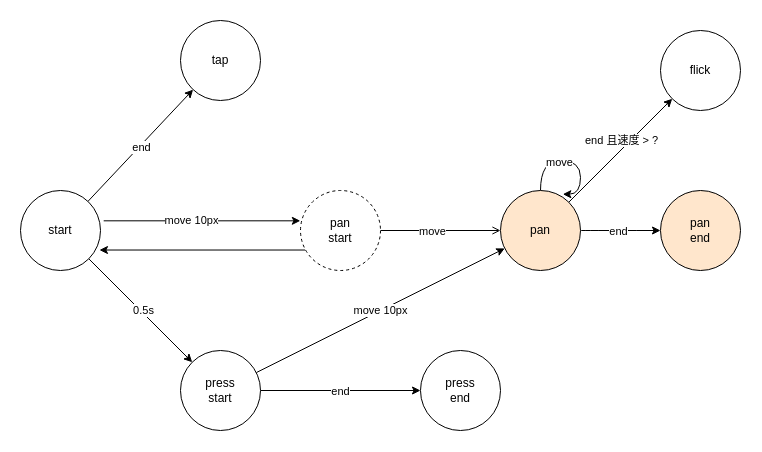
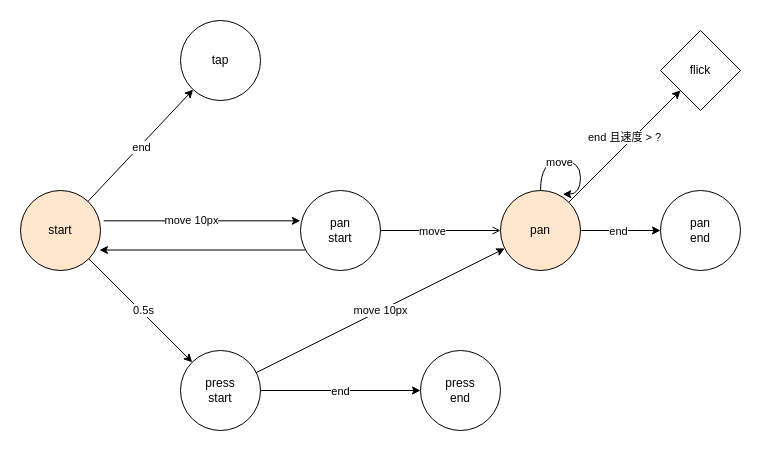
node "flick": shape ellipse -> diamond
node "start": fillcolor #ffffff -> #ffe6cc
node "pan start": style dashed -> solid
node "pan end": fillcolor #ffe6cc -> #ffffff
